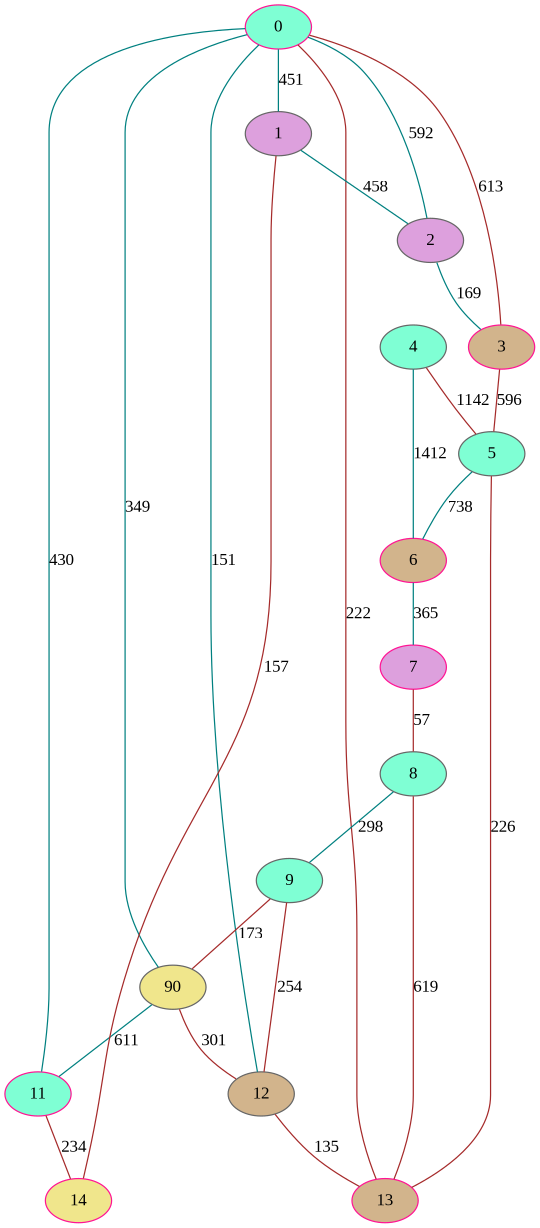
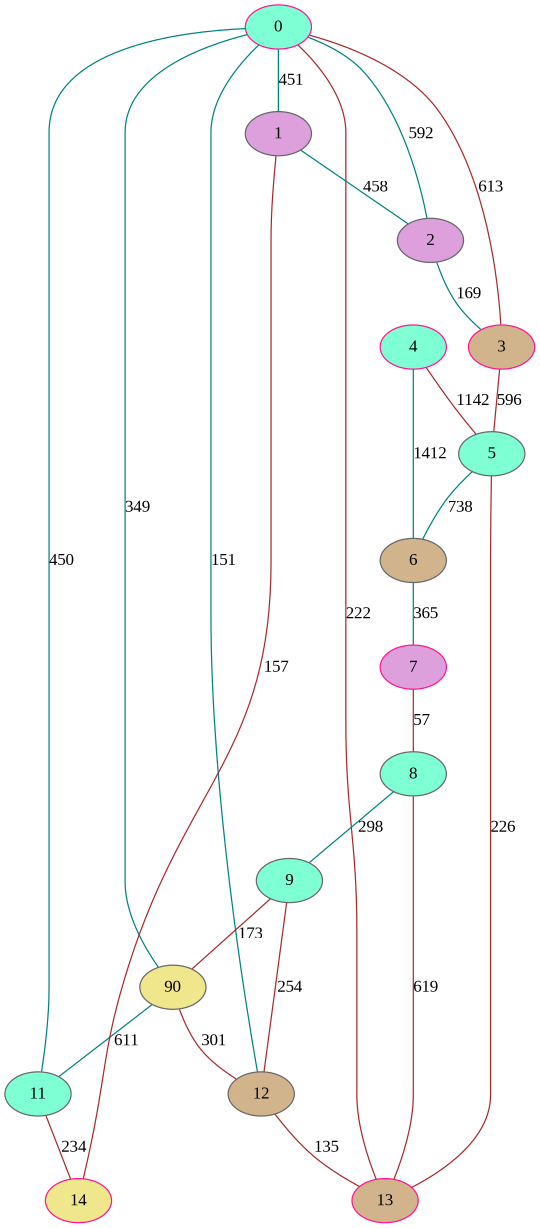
node "4": color gray40 -> deeppink
edge "0" -- "11": label "430" -> "450"
node "6": color deeppink -> gray40
node "11": color deeppink -> gray40
